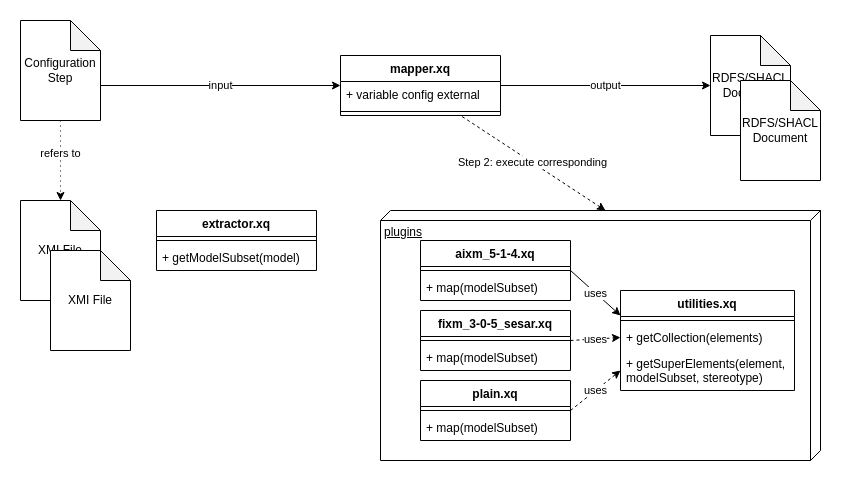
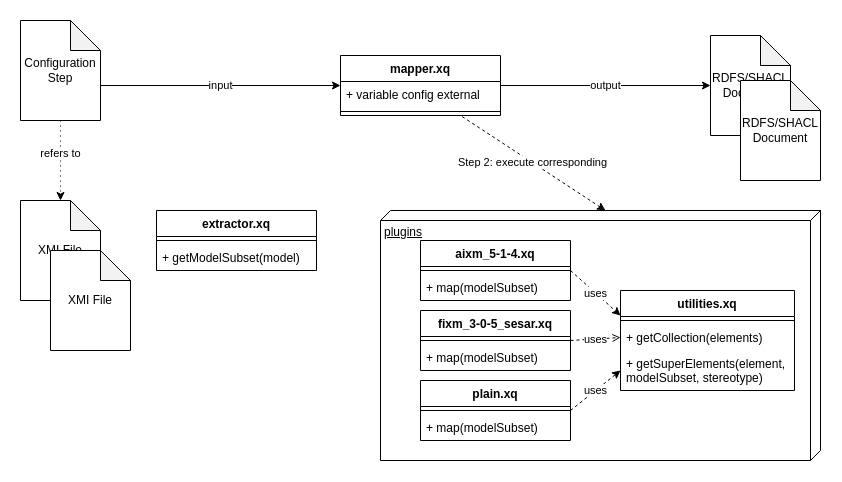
edge "aixm_5-1-4.xq" -> "utilities.xq": style solid -> dashed
edge "fixm_3-0-5_sesar.xq" -> "+ getCollection(elements)": arrowhead classic -> open
